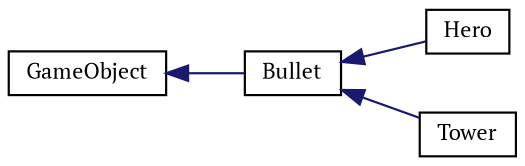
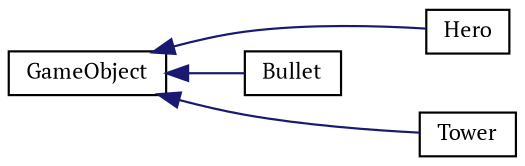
edge "Hero" -> "Bullet": now "Hero" -> "GameObject"
edge "Tower" -> "Bullet": now "Tower" -> "GameObject"
